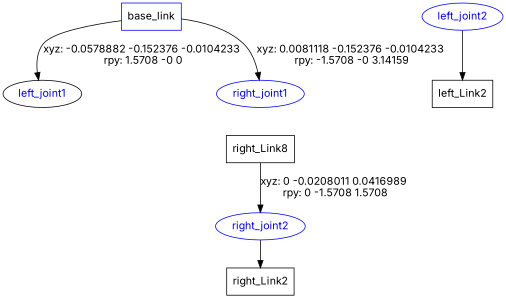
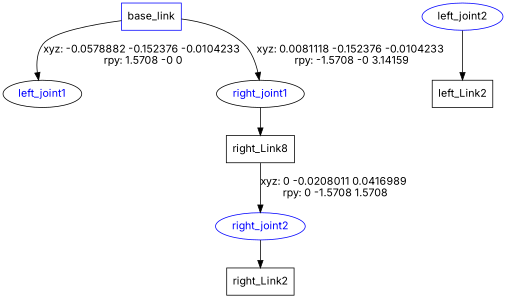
node "left_joint2": fontcolor blue -> black
node "right_joint1": color blue -> black
edge "right_joint1" -> "right_Link8": added
